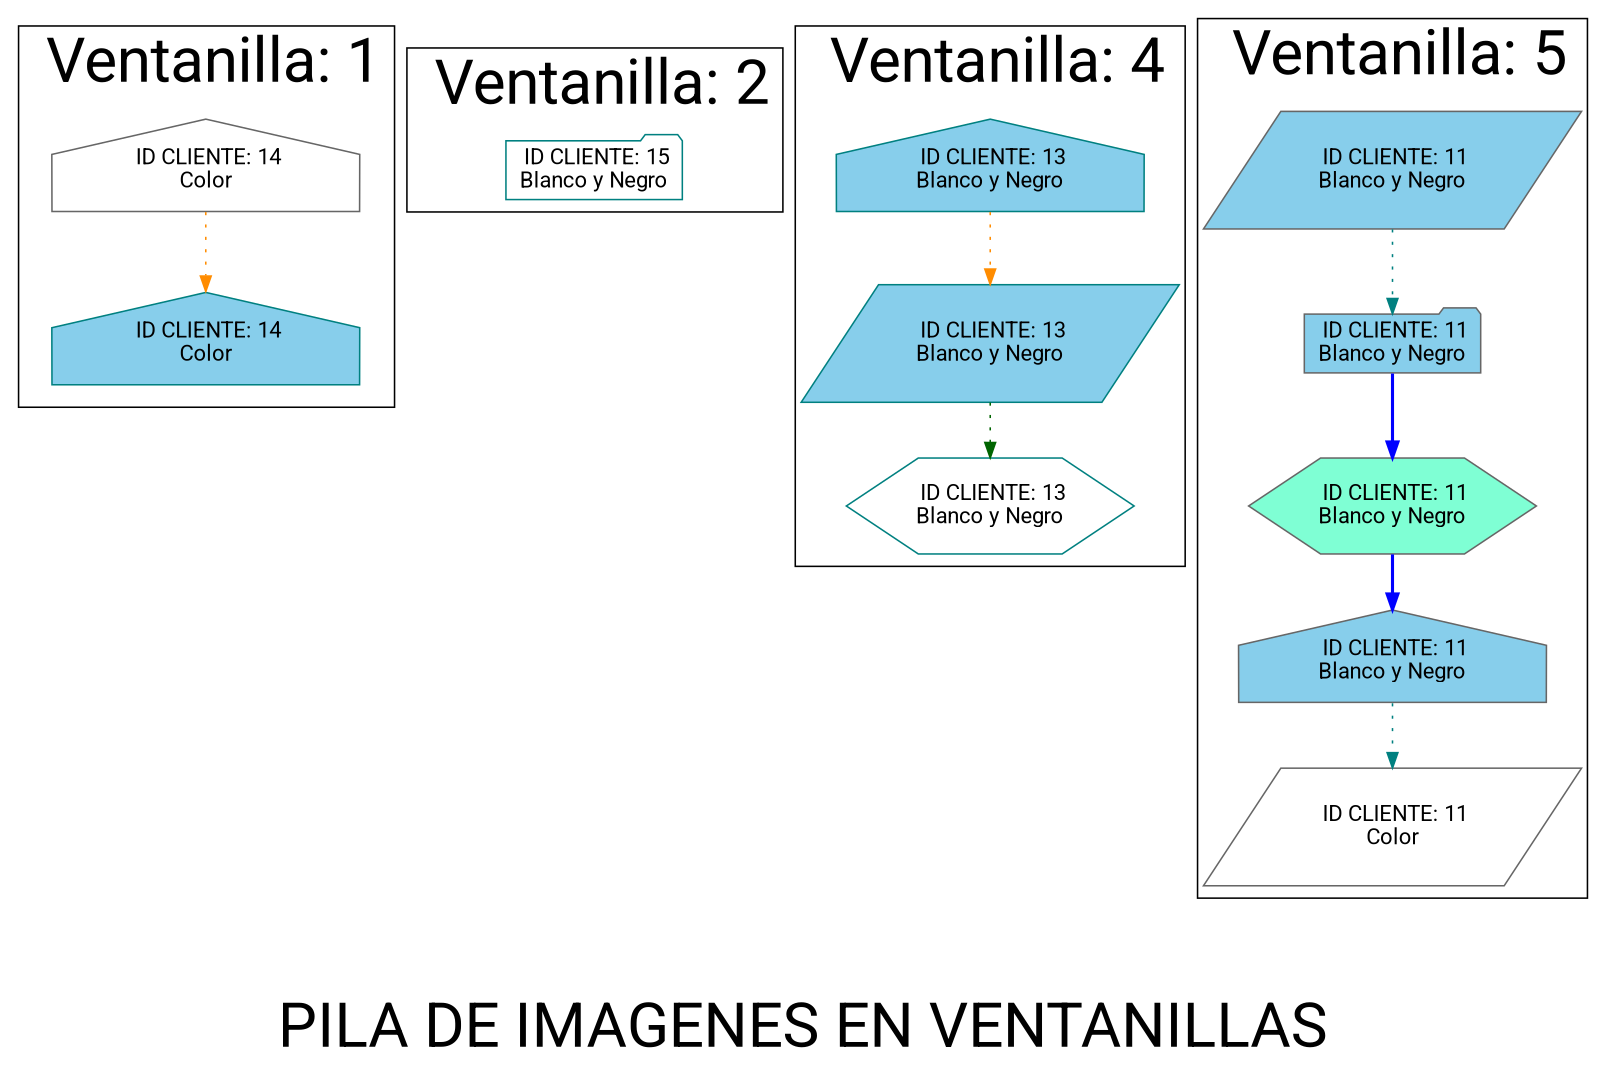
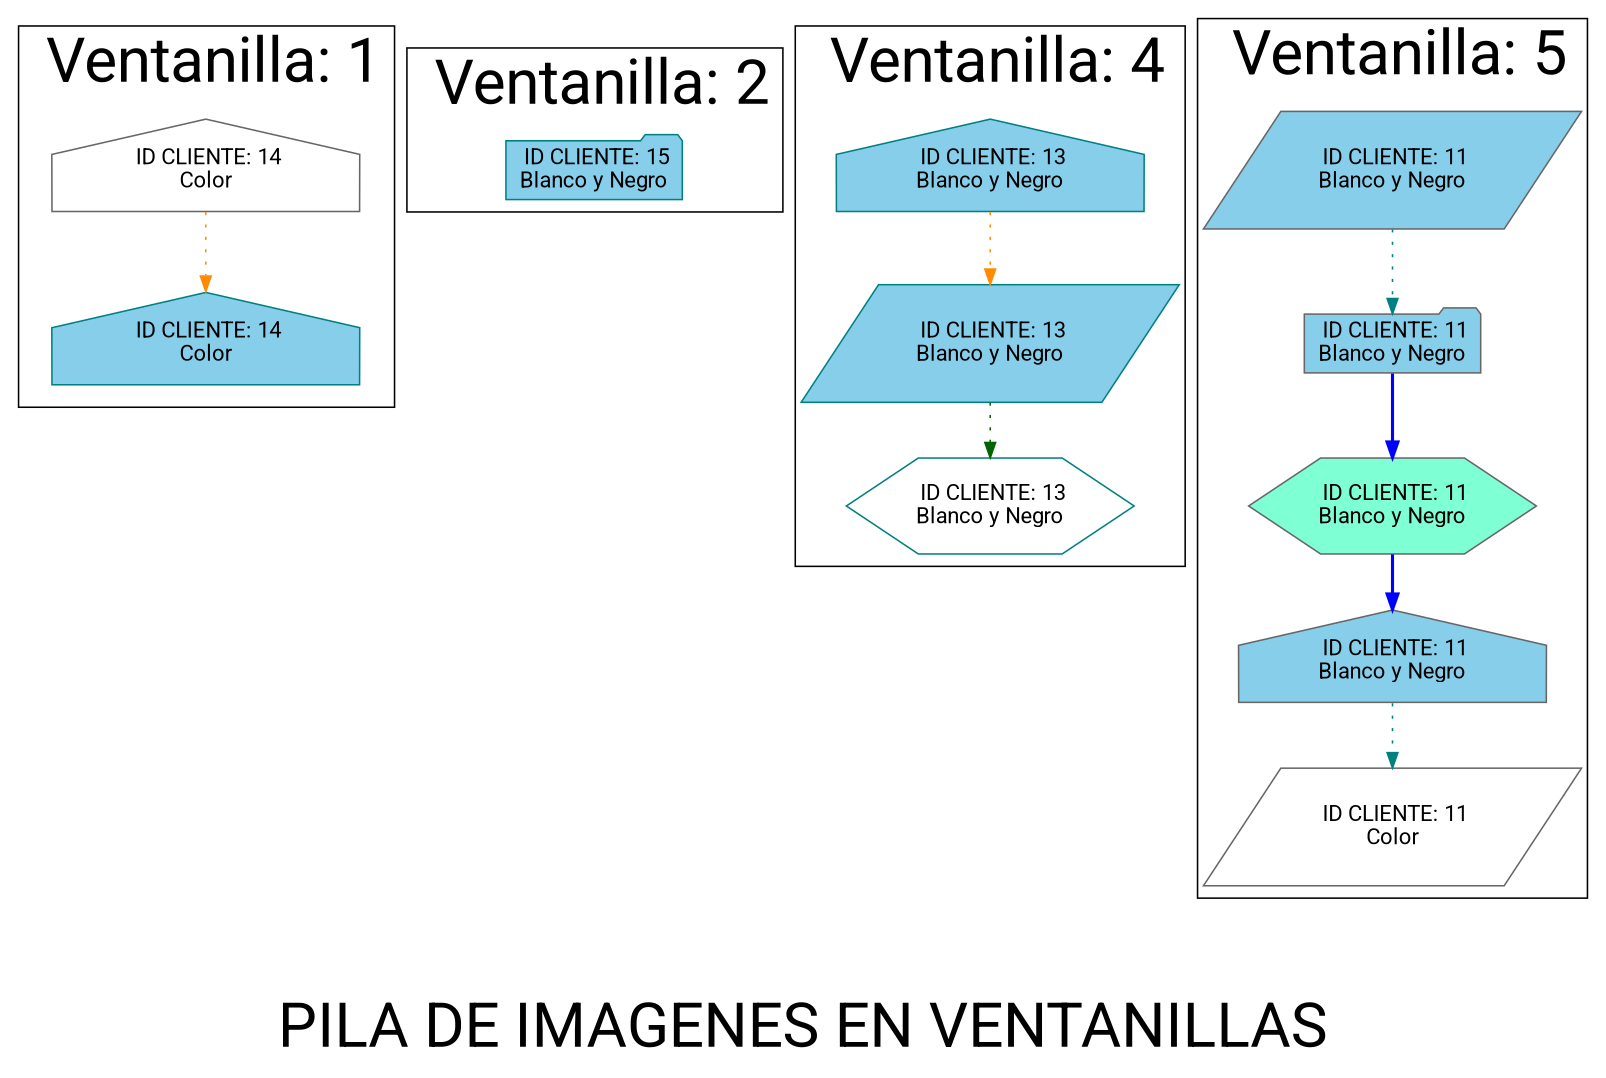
node "ID CLIENTE: 15 Blanco y Negro": fillcolor white -> skyblue
